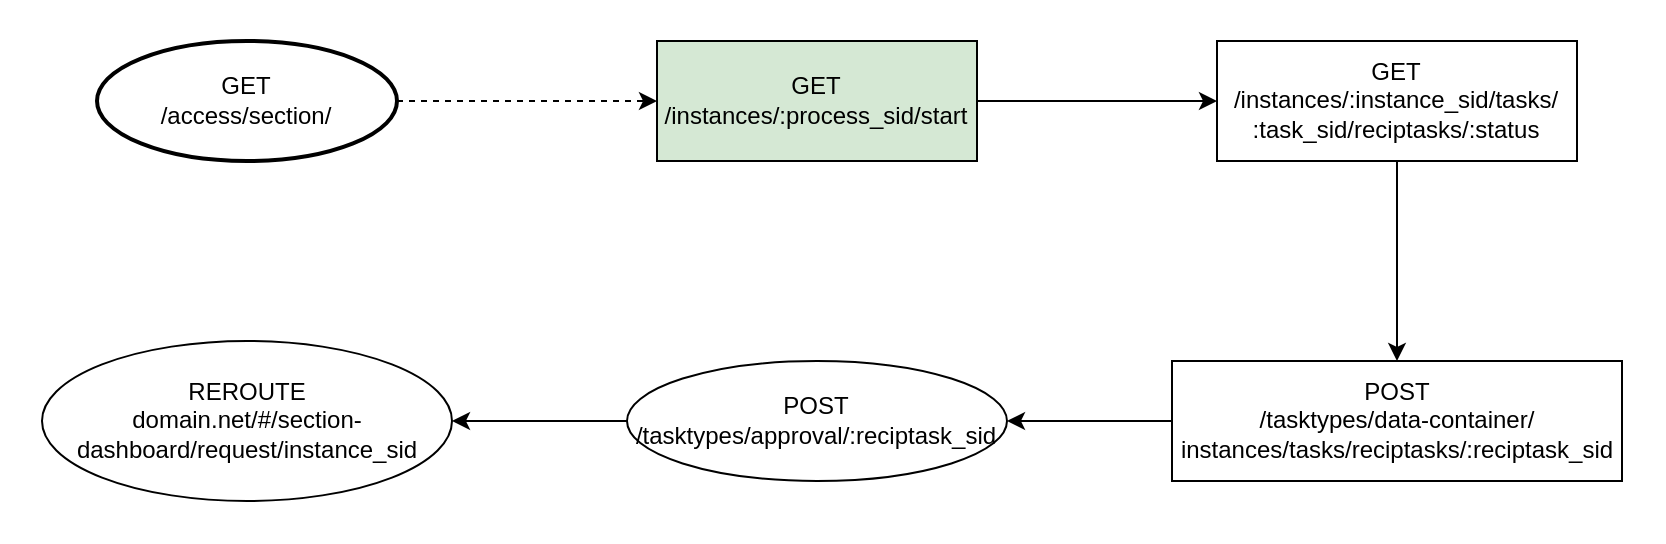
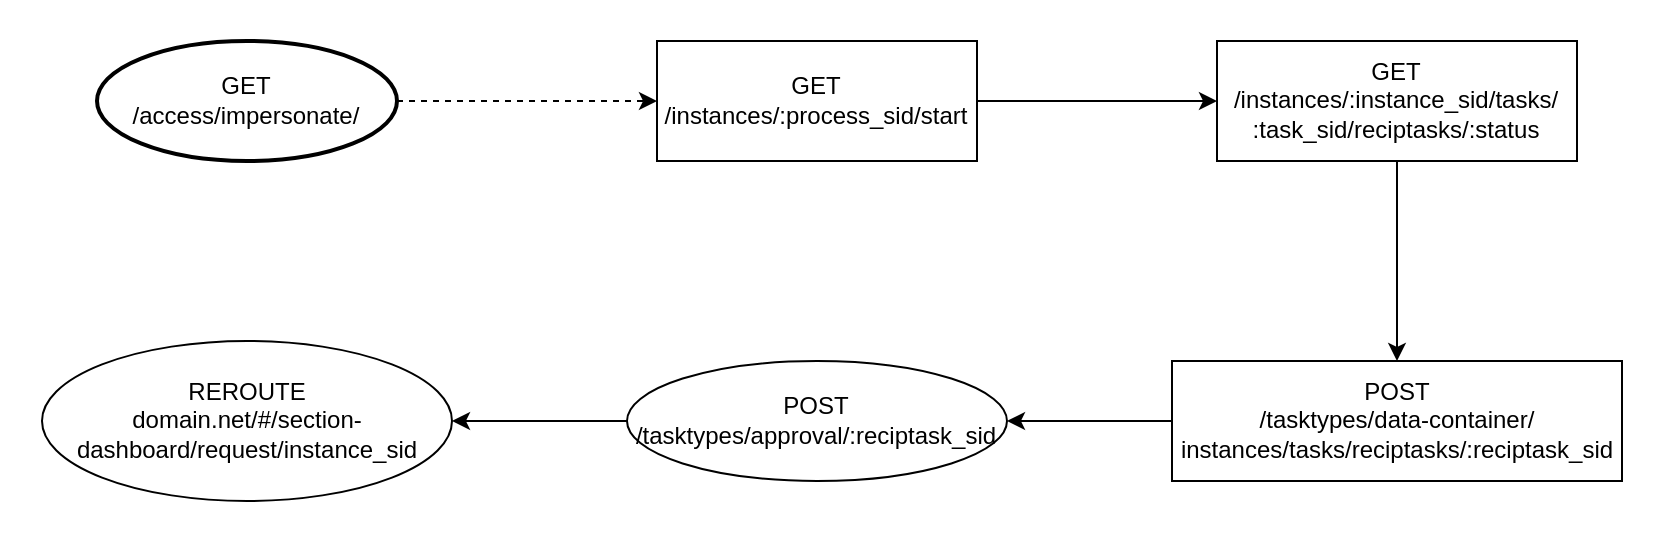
node "GET /access/section/": label "GET /access/section/" -> "GET /access/impersonate/"
node "GET /instances/:process_sid/start": fillcolor #d5e8d4 -> #ffffff
